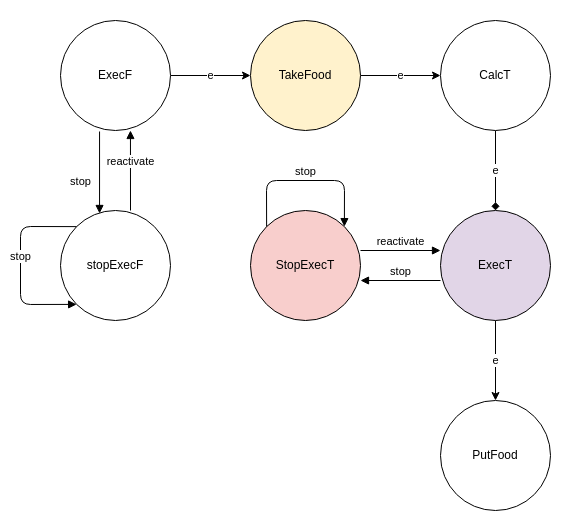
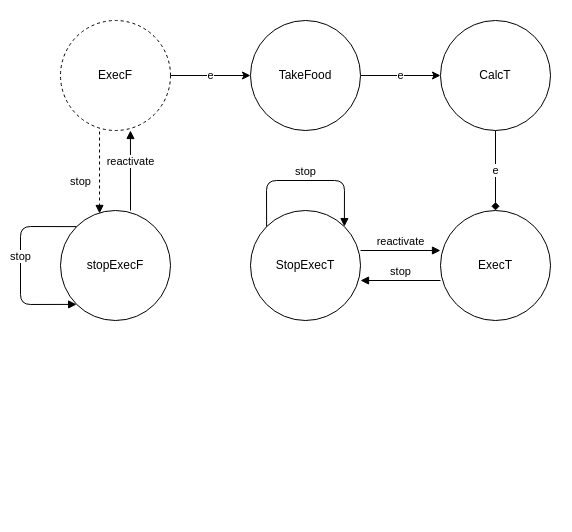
node "ExecF": style solid -> dashed
node "TakeFood": fillcolor #fff2cc -> #ffffff
edge "ExecF" -> "stopExecF": style solid -> dashed
node "StopExecT": fillcolor #f8cecc -> #ffffff
node "ExecT": fillcolor #e1d5e7 -> #ffffff
edge "ExecT" -> "PutFood": removed, label "e"
node "PutFood": removed
